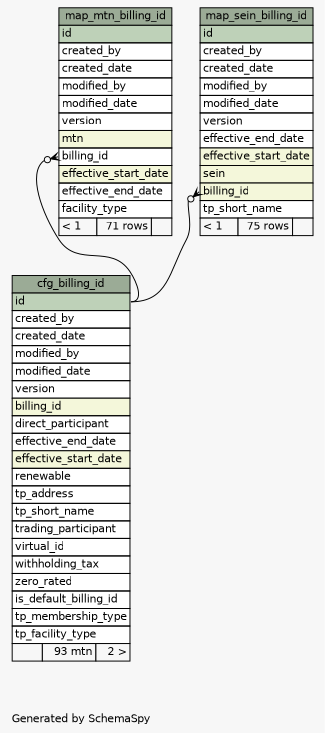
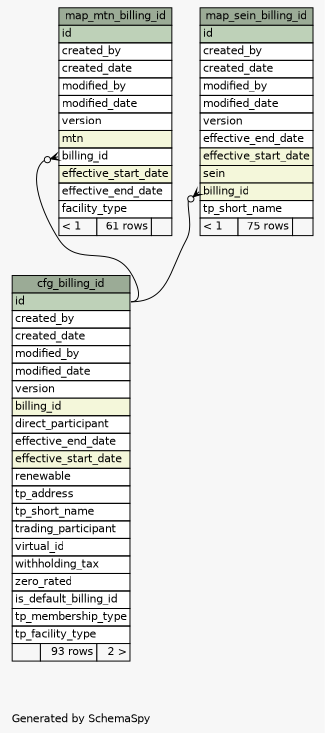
node "map_mtn_billing_id": text "71 rows" -> "61 rows"
node "cfg_billing_id": text "93 mtn" -> "93 rows"
